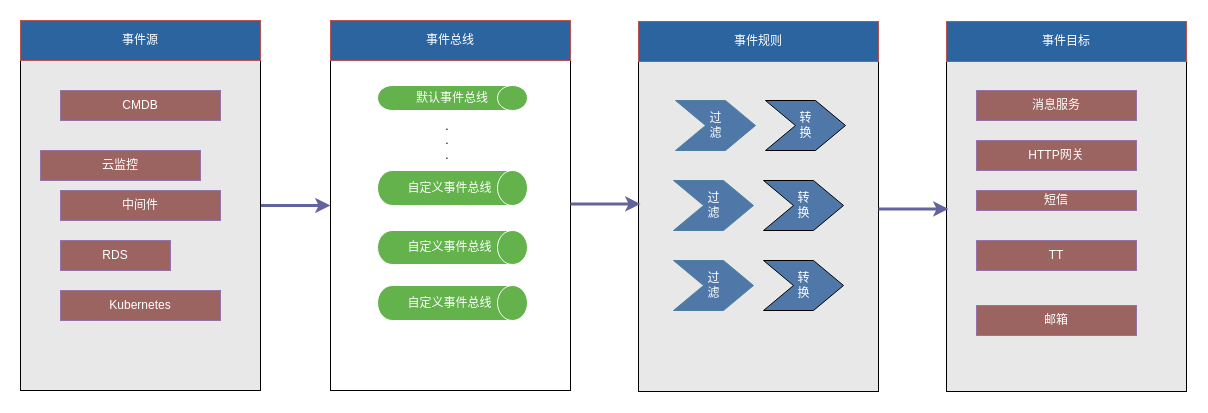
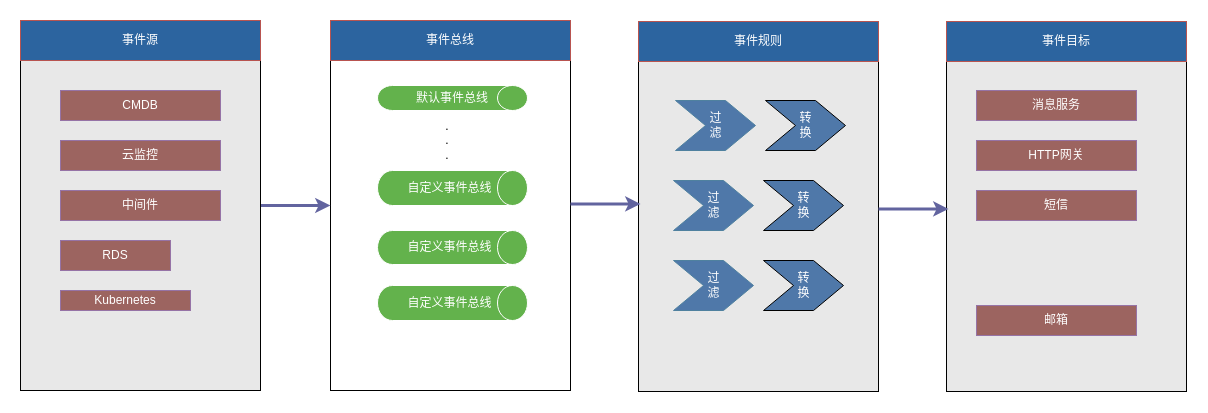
node "云监控": moved (121, 166) -> (141, 156)
node "短信": size 160x20 -> 160x30
node "TT": removed
node "Kubernetes": size 160x30 -> 130x20
